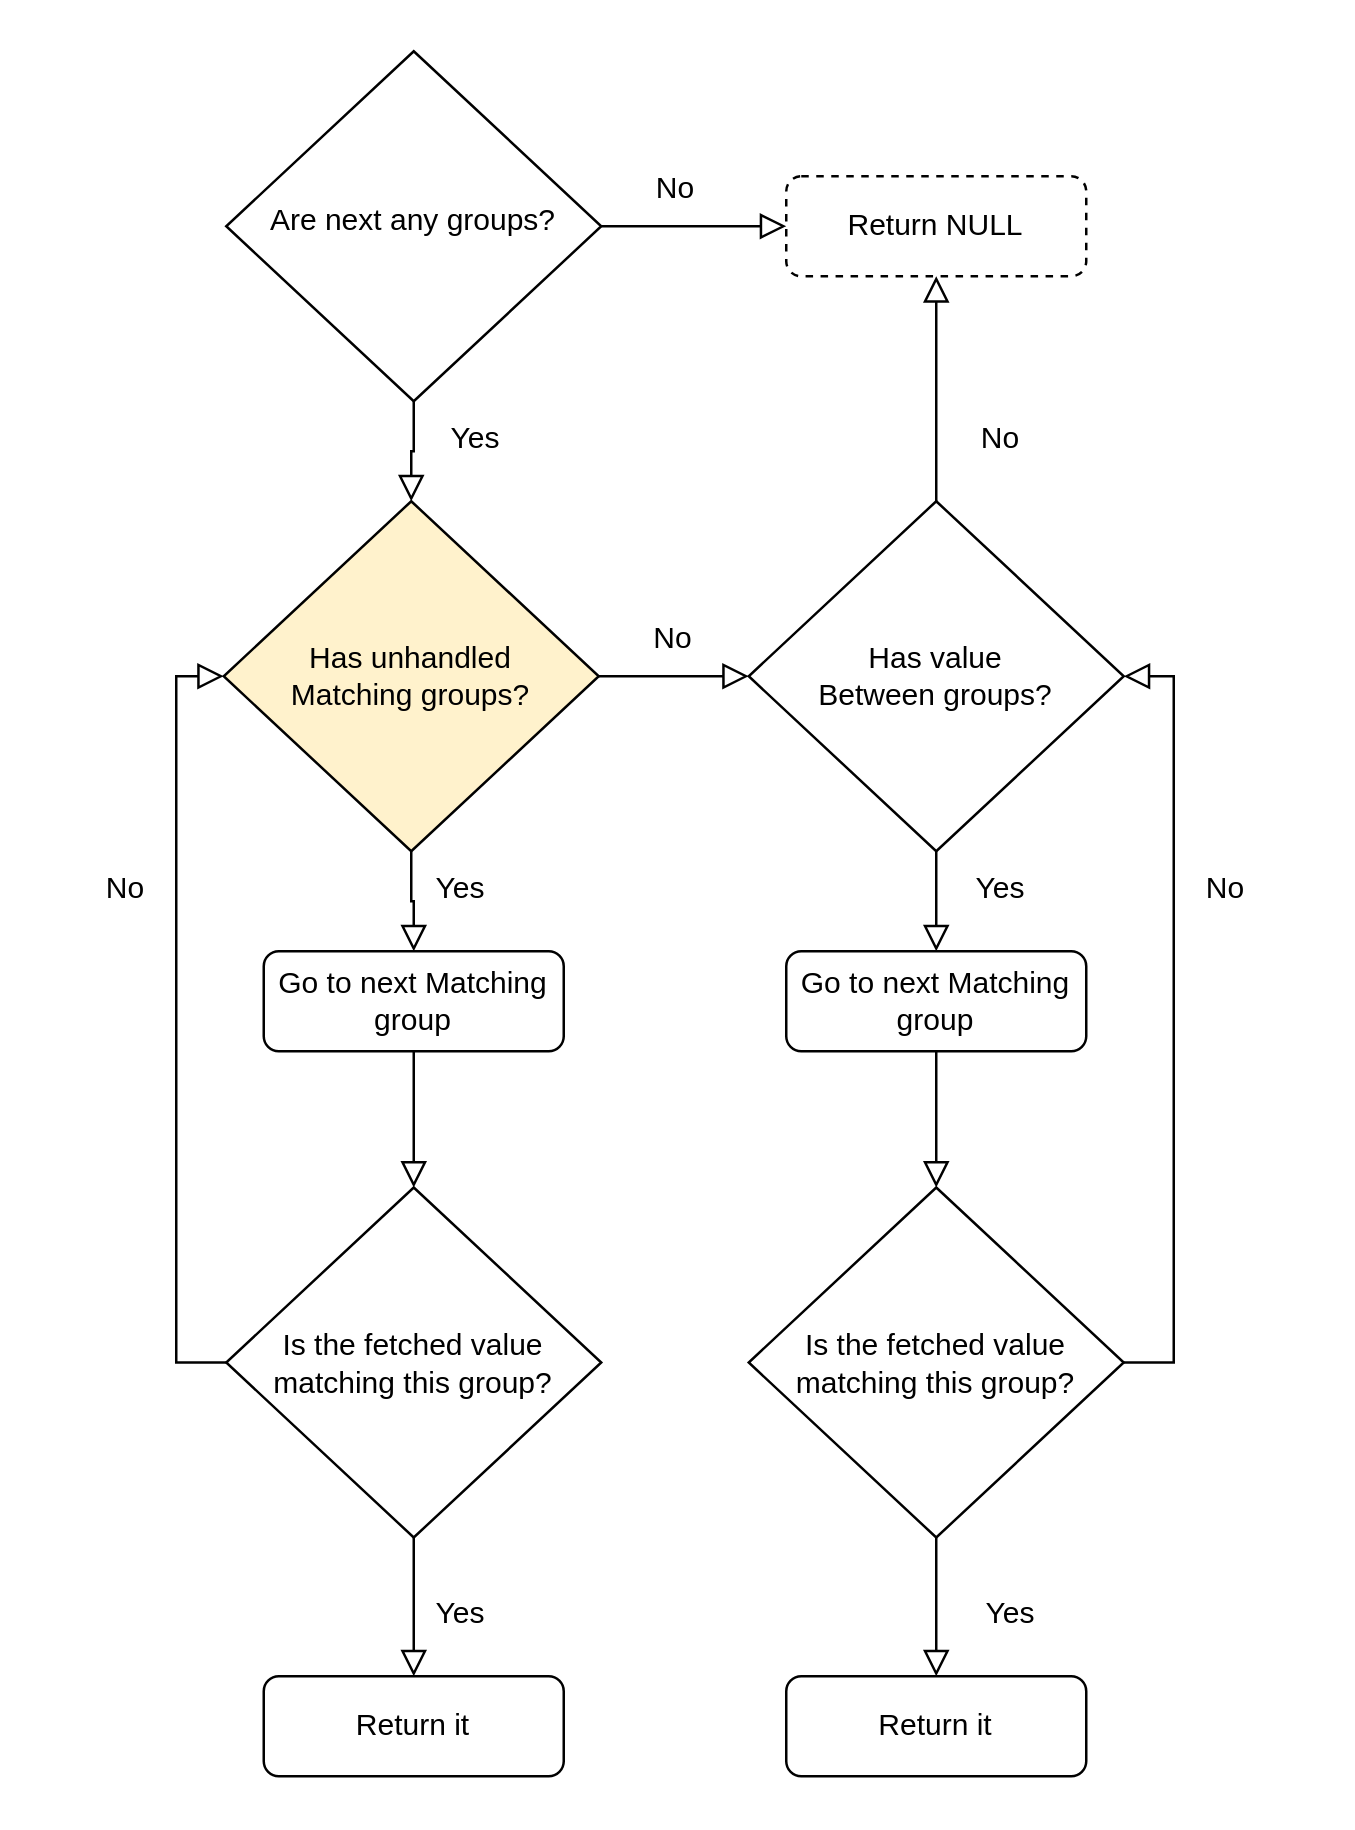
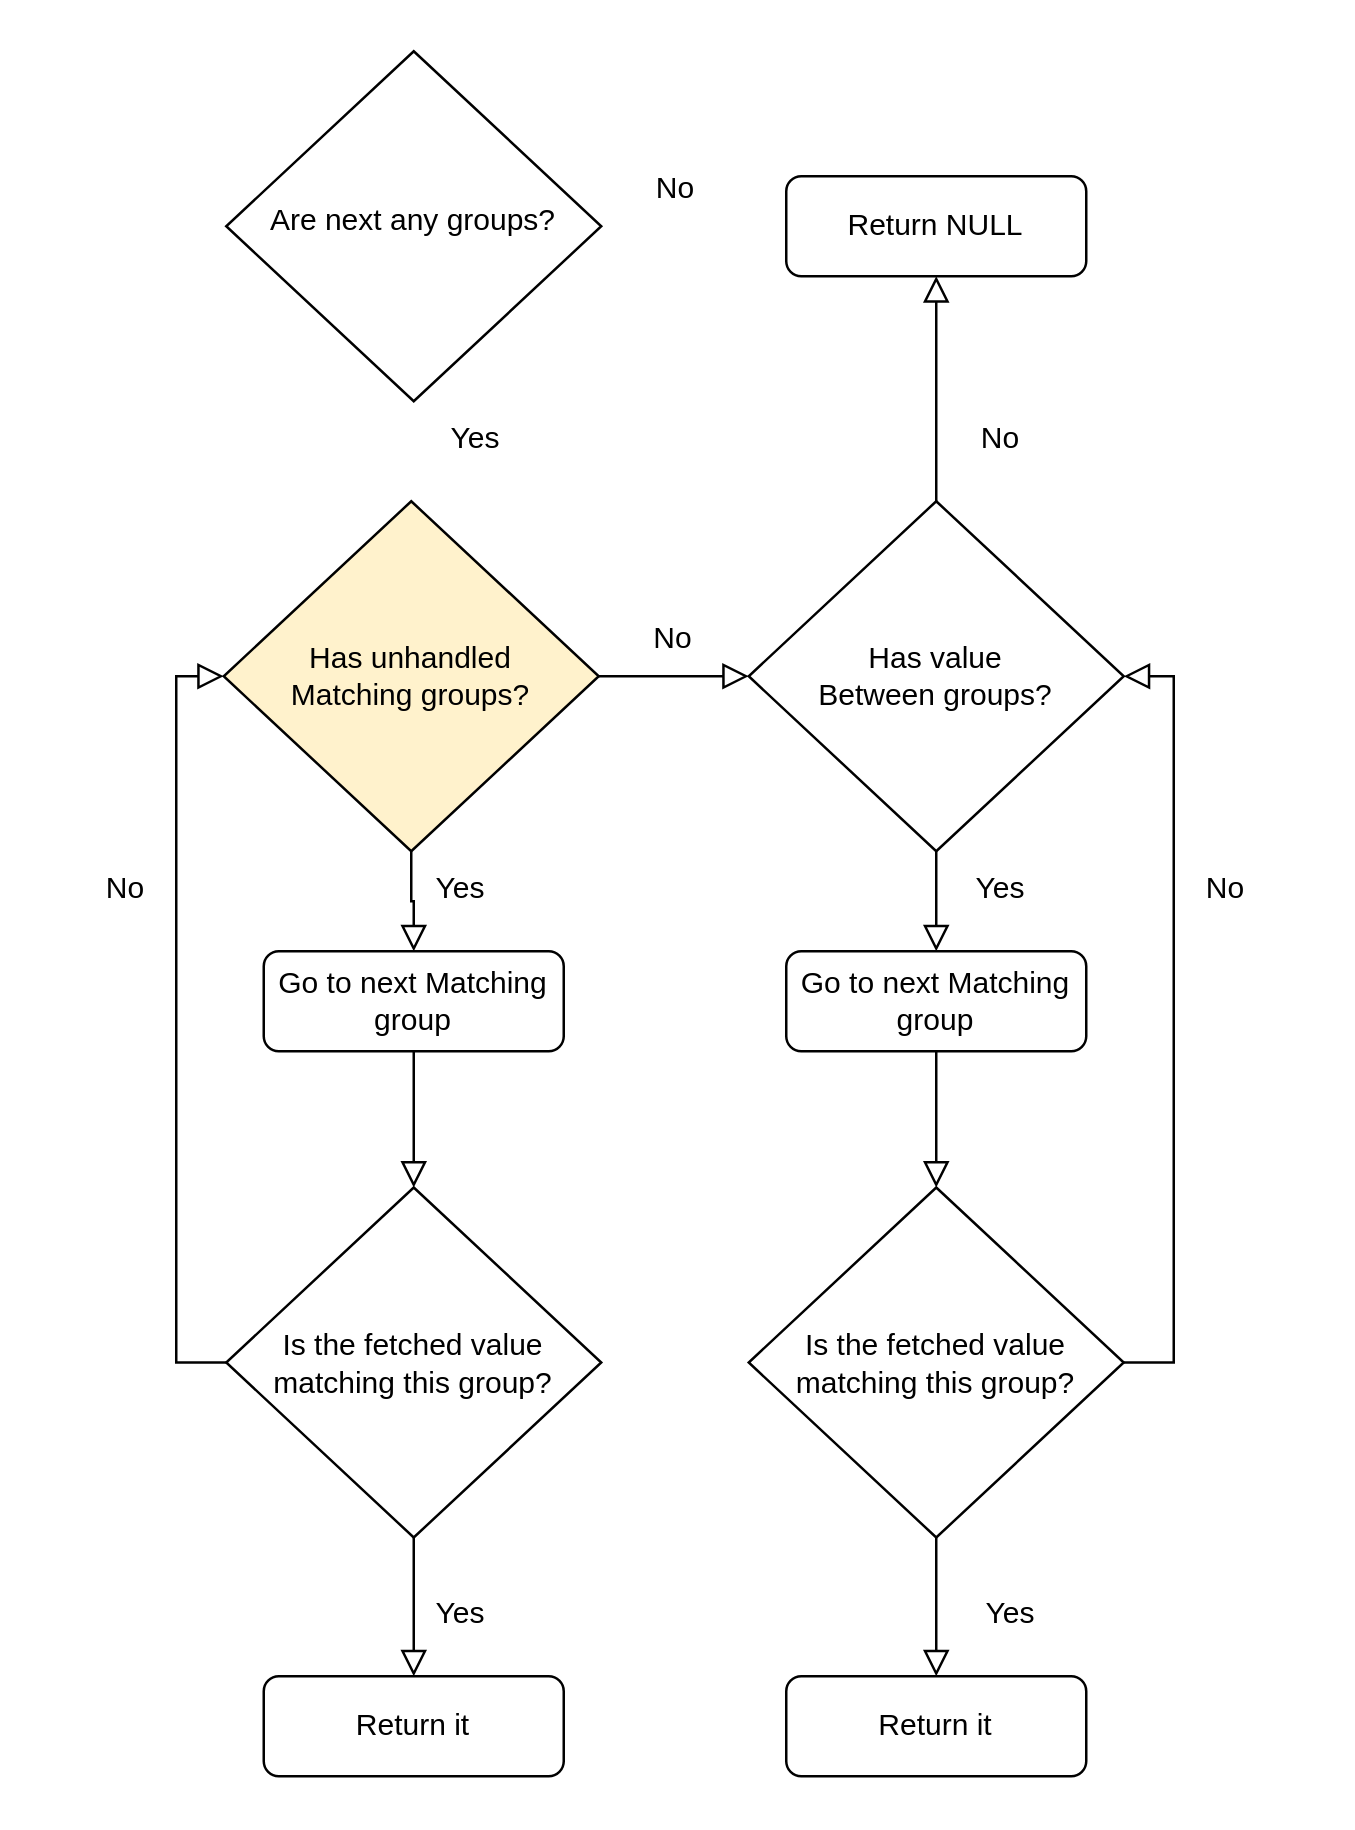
edge "Are next any groups?" -> "Return NULL": removed
node "Return NULL": style dashed -> solid
edge "Are next any groups?" -> "Has unhandled Matching groups?": removed
